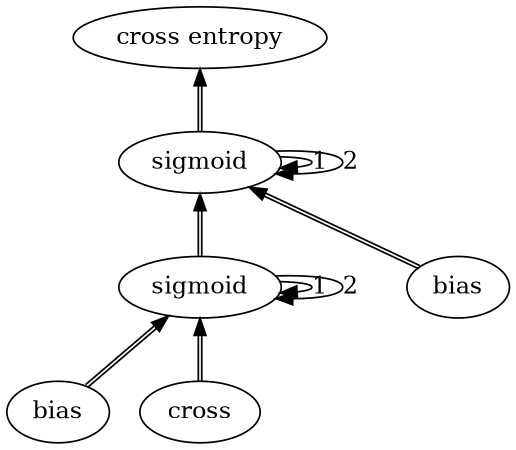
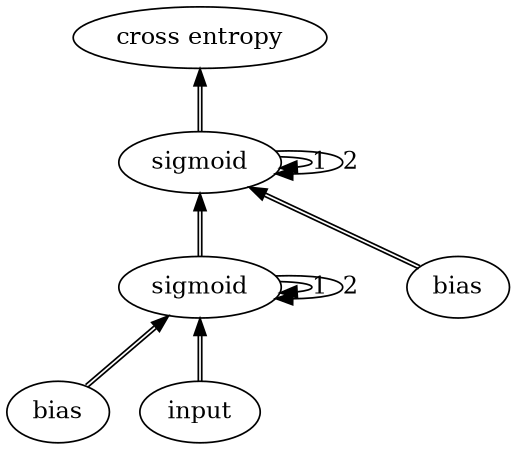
node "cross": label "cross" -> "input"
